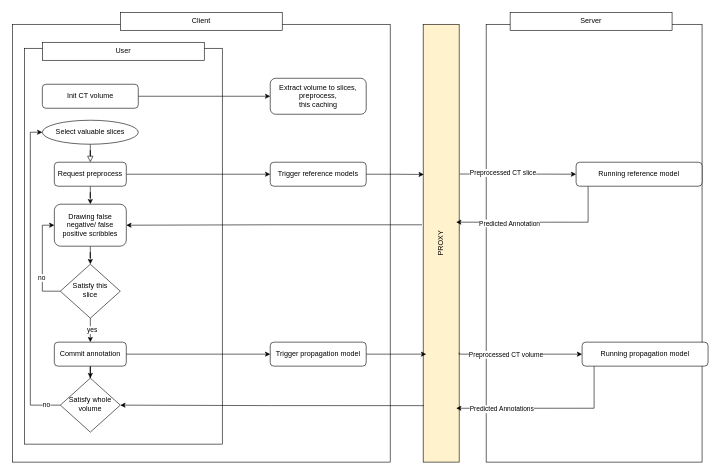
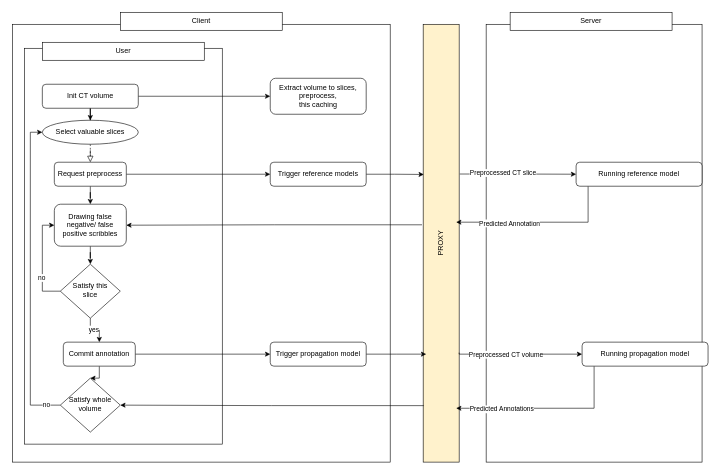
edge "Init CT volume" -> "Select valuable slices": added
edge "Select valuable slices" -> "Request preprocess": style solid -> dashed
node "Commit annotation": moved (90, 354) -> (99, 354)
